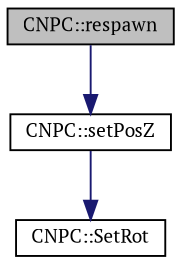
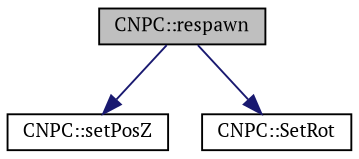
edge "CNPC::setPosZ" -> "CNPC::SetRot": now "CNPC::respawn" -> "CNPC::SetRot"
